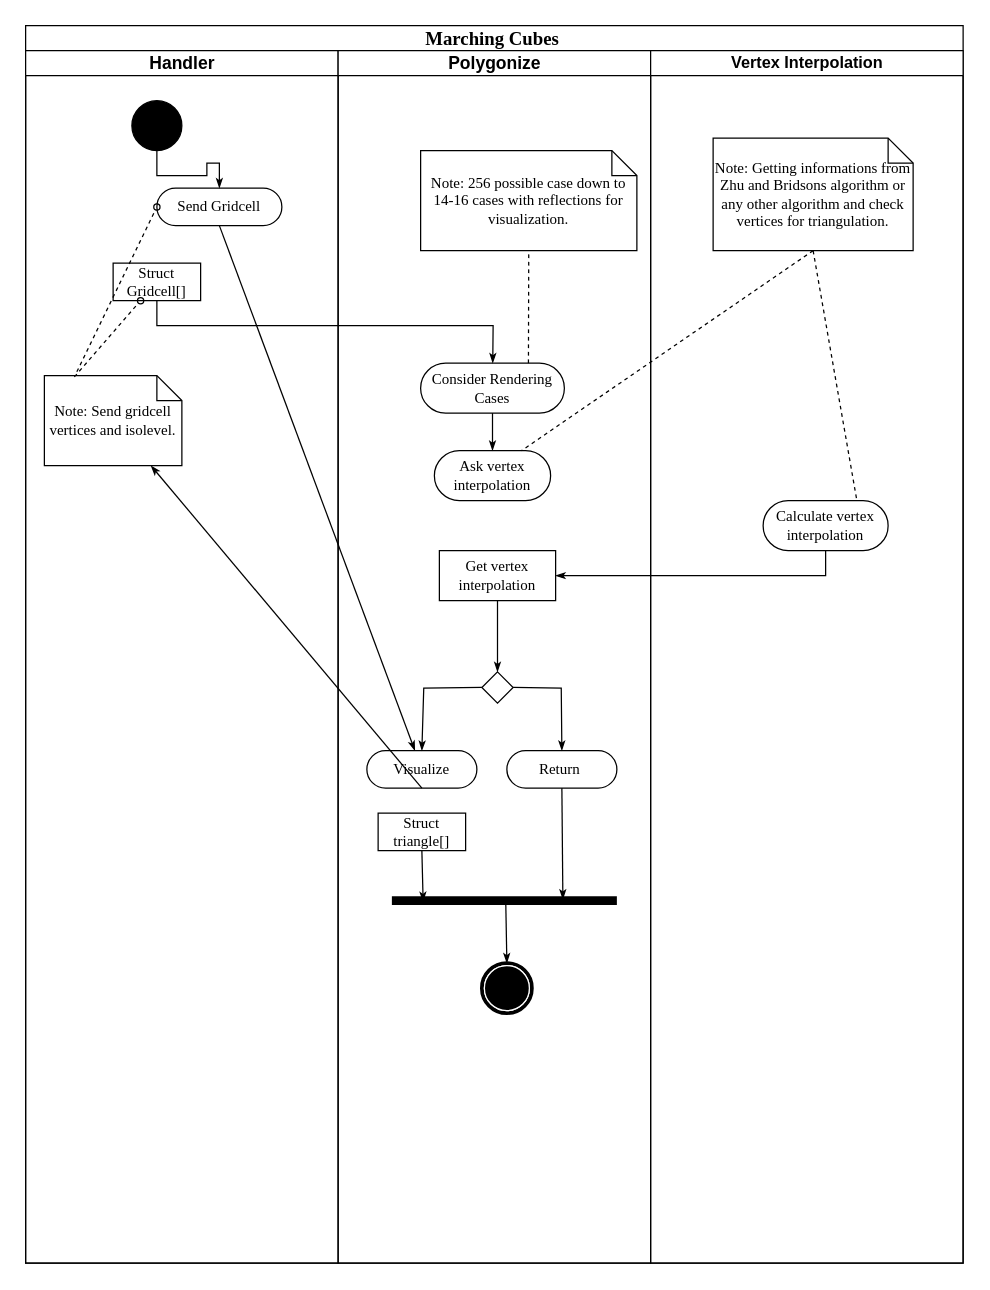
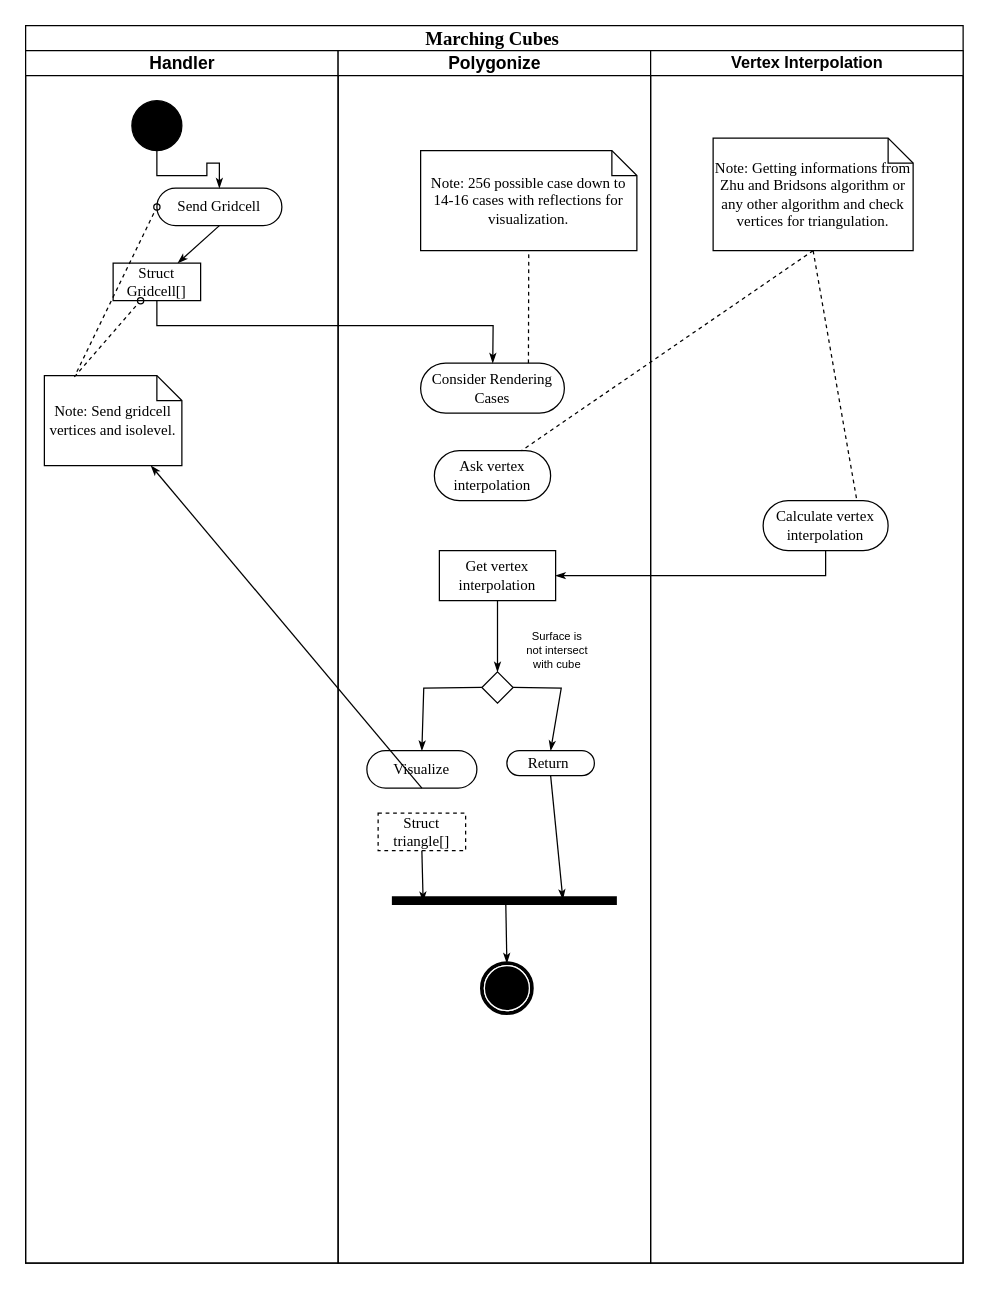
edge "Send Gridcell" -> "Visualize": now "Send Gridcell" -> "Struct Gridcell[]"
edge "Consider Rendering Cases" -> "Ask vertex interpolation": removed
node "Surface is not intersect with cube": added
node "Return": size 110x38 -> 88x25
node "Struct triangle[]": style solid -> dashed
